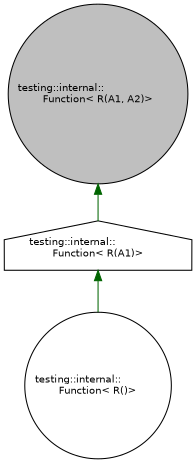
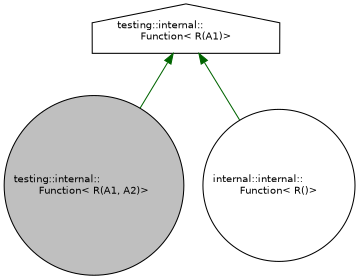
edge "testing::internal:: Function< R(A1)>" -> "testing::internal:: Function< R(A1, A2)>": reversed
node "testing::internal:: Function< R()>": label "testing::internal:: Function< R()>" -> "internal::internal:: Function< R()>"
